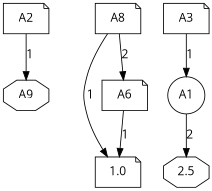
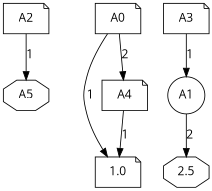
node "A8": label "A8" -> "A0"
node "A9": label "A9" -> "A5"
node "A6": label "A6" -> "A4"
